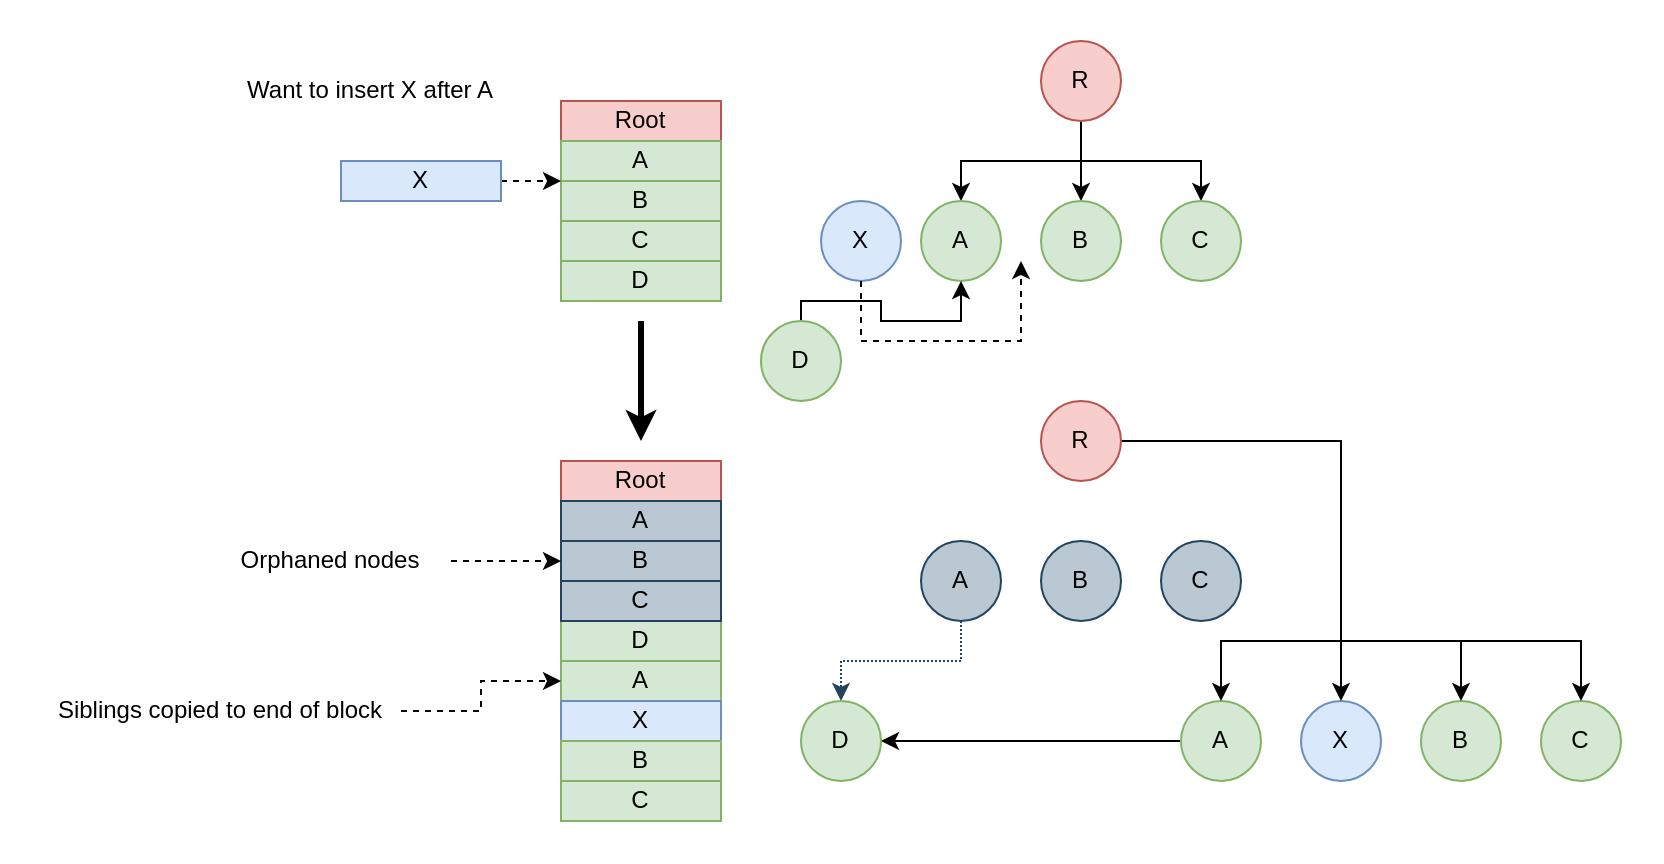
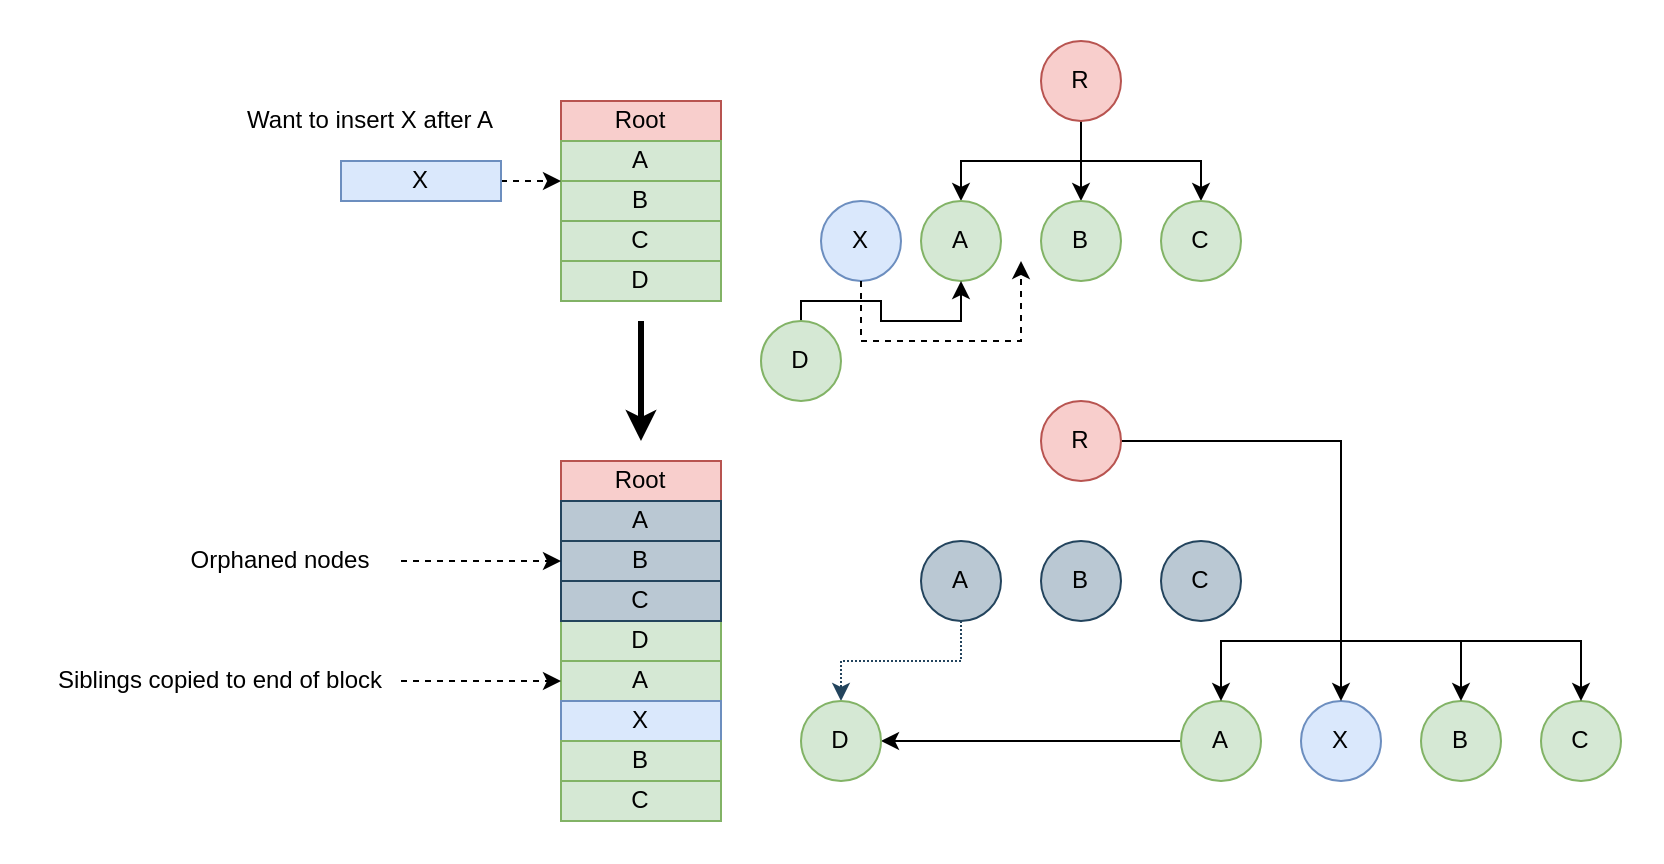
node "Want to insert X after A": moved (371, 91) -> (371, 121)
node "Orphaned nodes": moved (331, 561) -> (281, 561)
node "Siblings copied to end of block": moved (221, 711) -> (221, 681)
